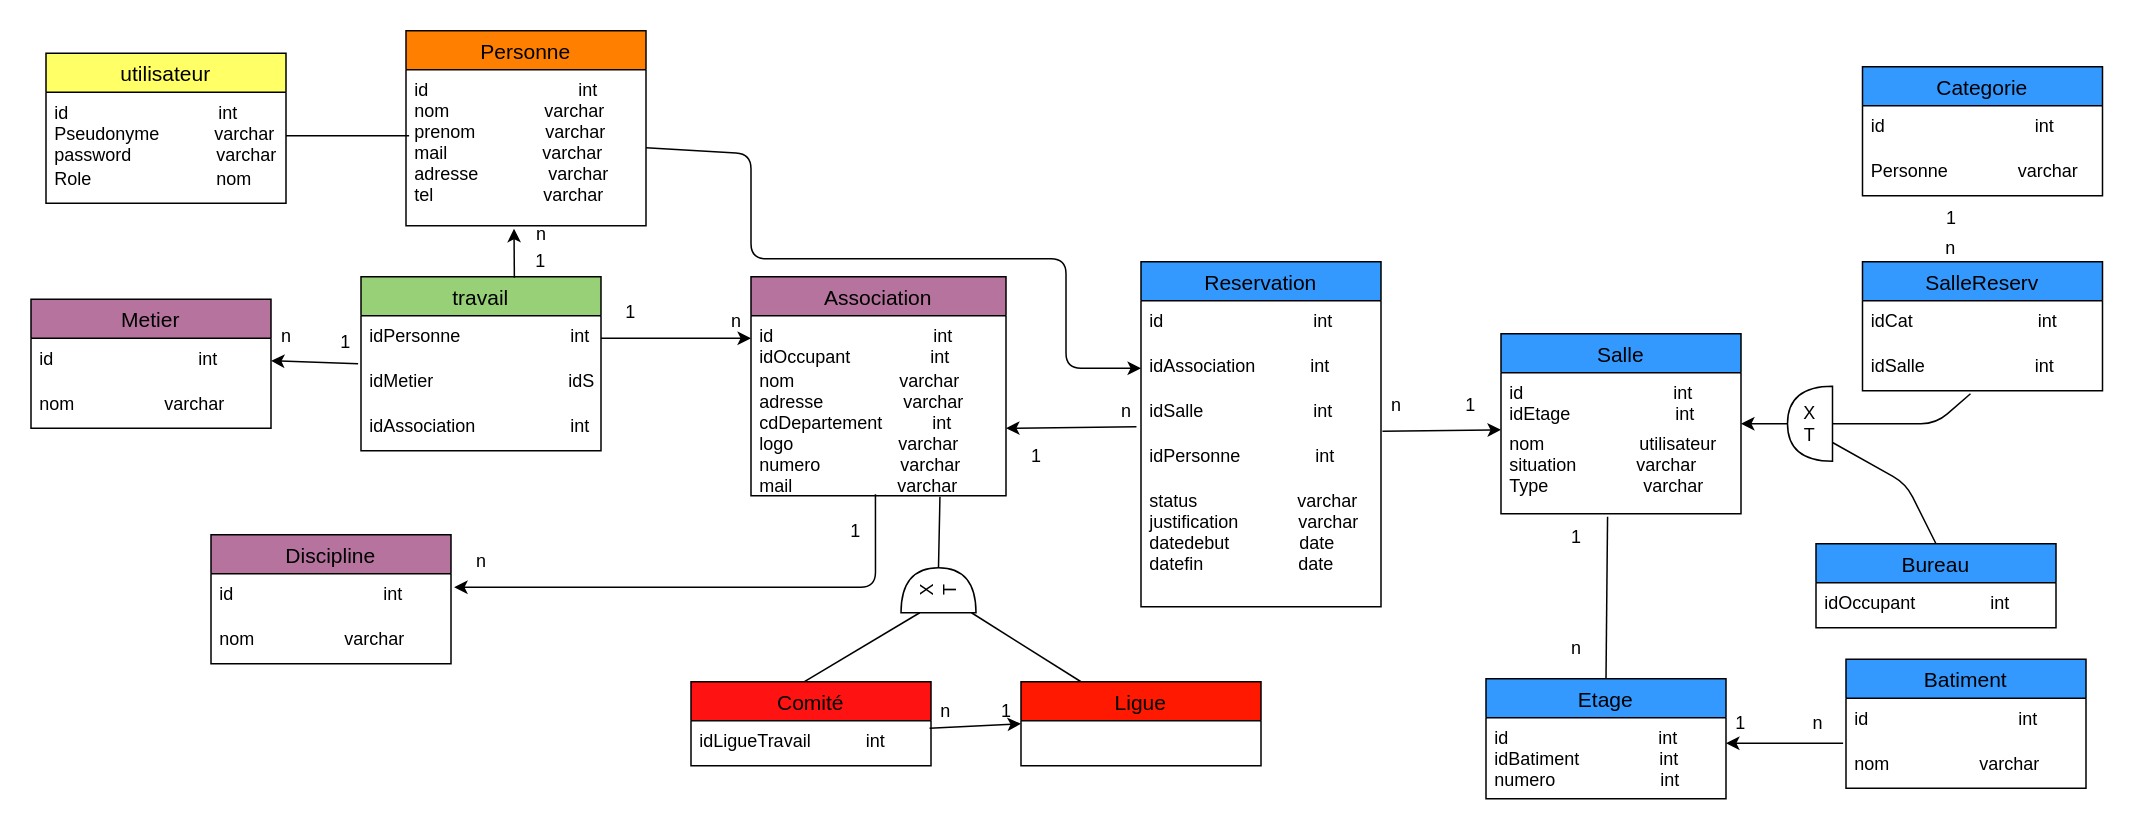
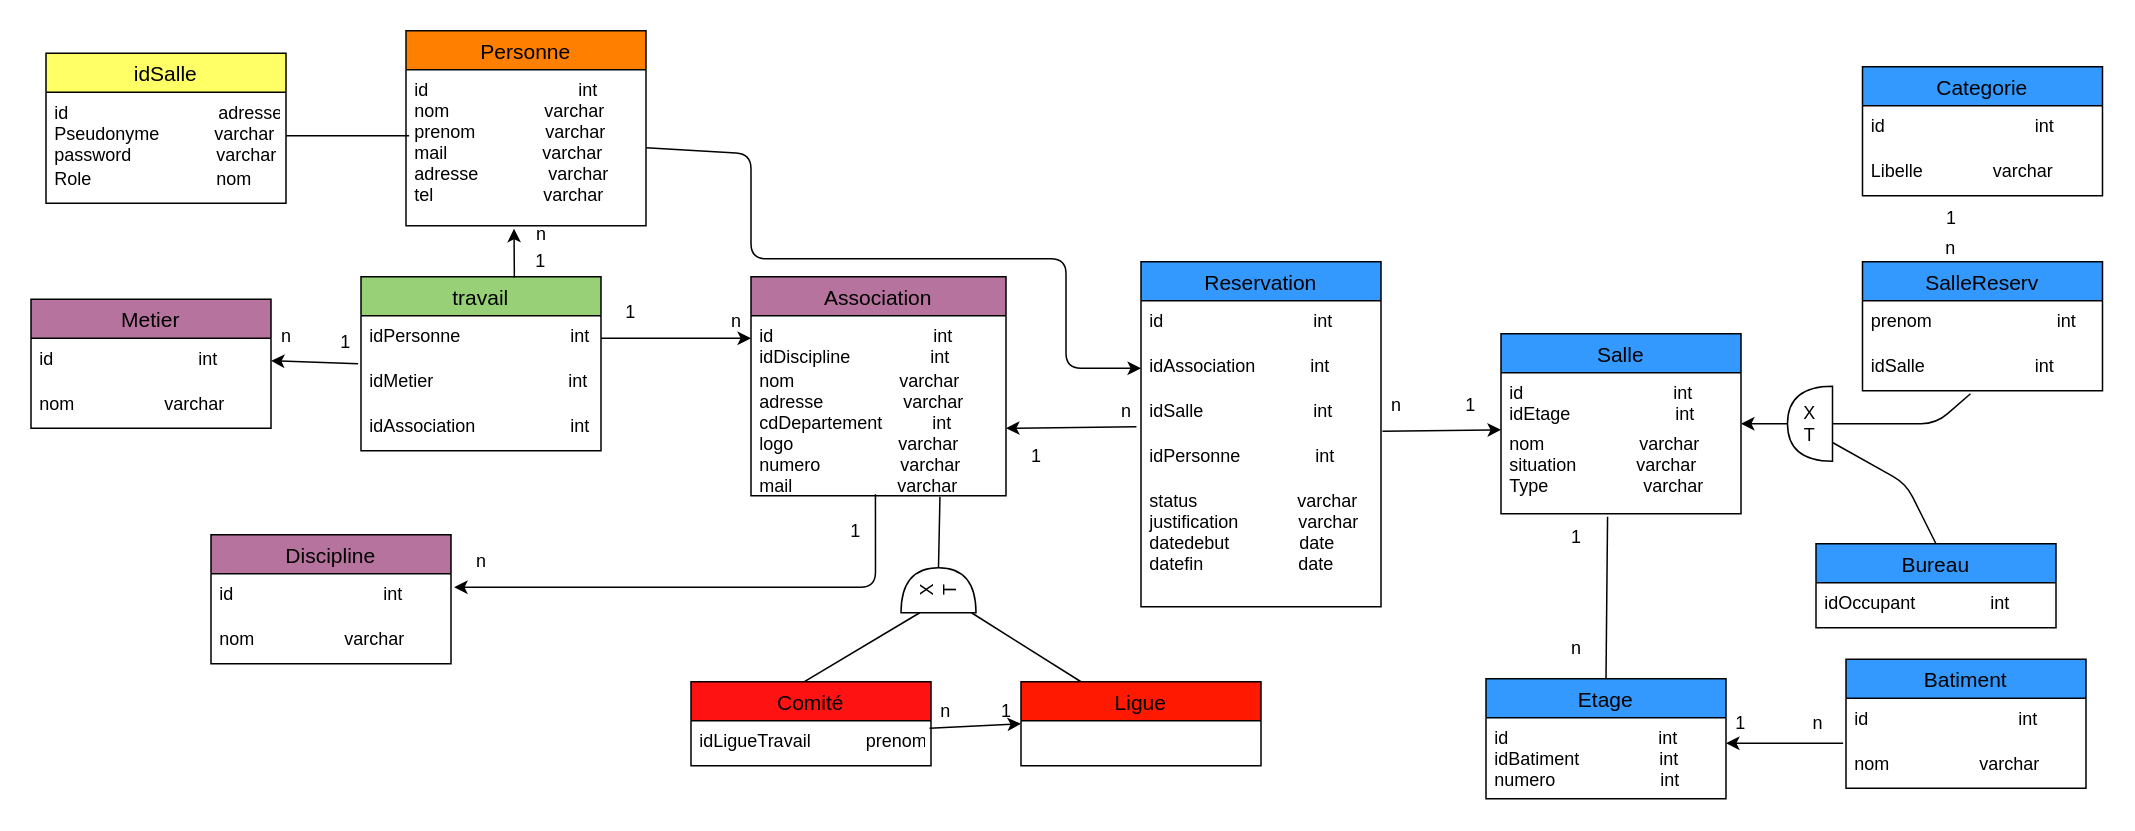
node "utilisateur": label "utilisateur" -> "idSalle"
node "id int Pseudonyme varchar password varchar": label "id int Pseudonyme varchar password varchar" -> "id adresse Pseudonyme varchar password varchar"
node "Personne varchar": label "Personne varchar" -> "Libelle varchar"
node "idCat int": label "idCat int" -> "prenom int"
node "id int idOccupant int": label "id int idOccupant int" -> "id int idDiscipline int"
node "idMetier idSalle": label "idMetier idSalle" -> "idMetier int"
node "nom utilisateur situation varchar Type varchar": label "nom utilisateur situation varchar Type varchar" -> "nom varchar situation varchar Type varchar"
node "idLigueTravail int": label "idLigueTravail int" -> "idLigueTravail prenom"
